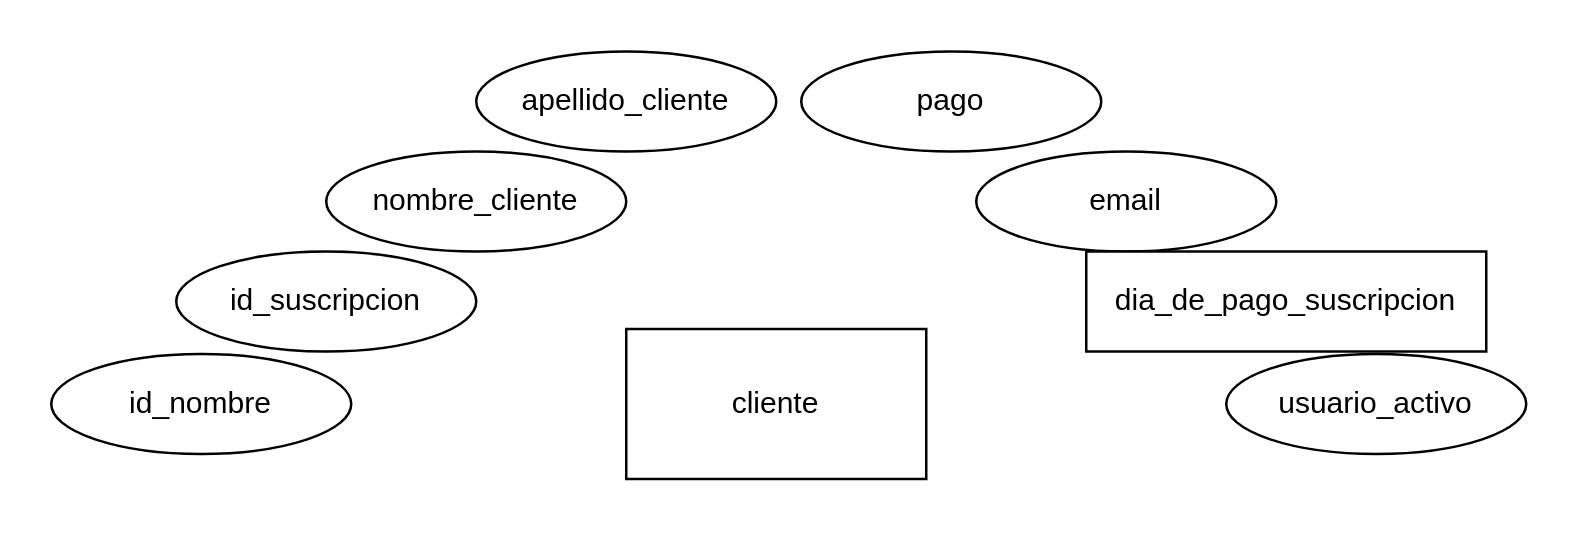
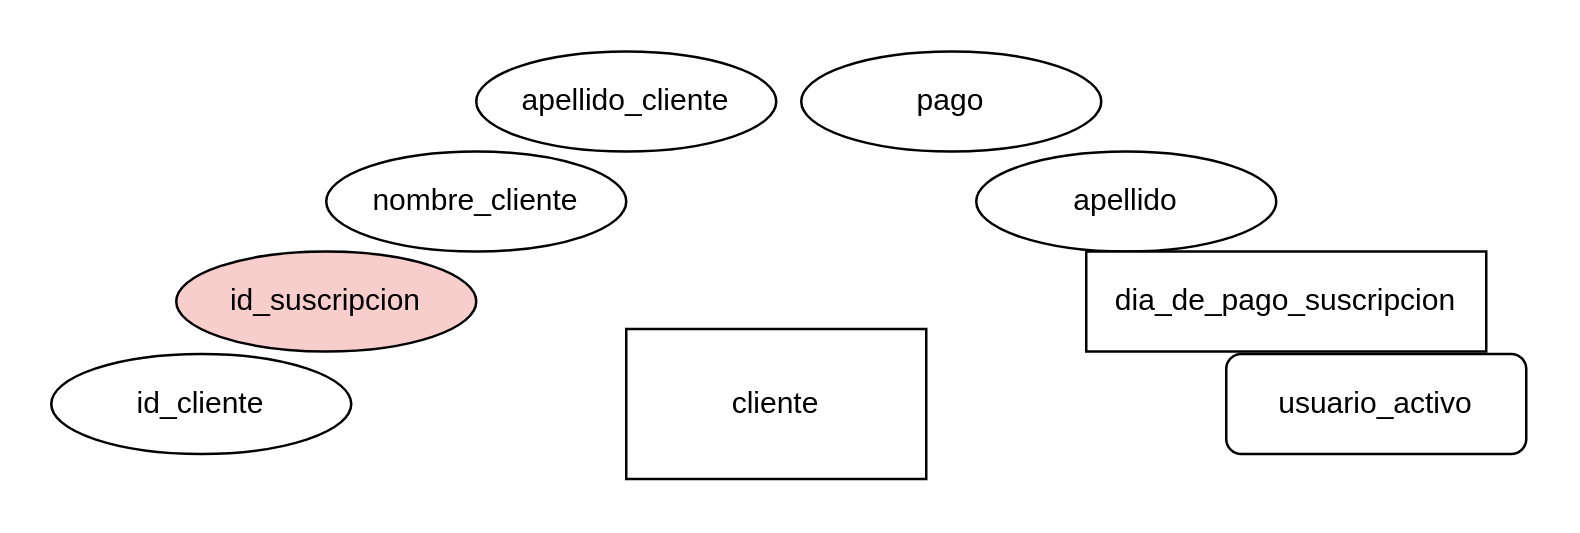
node "email": label "email" -> "apellido"
node "id_suscripcion": fillcolor #ffffff -> #f8cecc
node "id_nombre": label "id_nombre" -> "id_cliente"
node "usuario_activo": shape ellipse -> rounded rectangle
